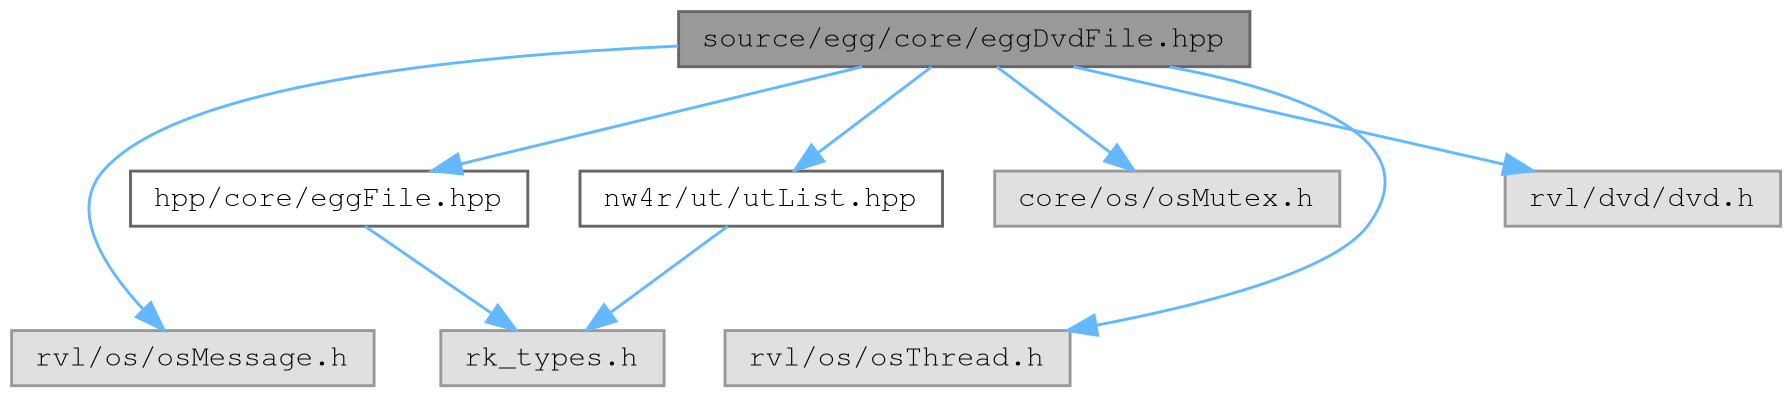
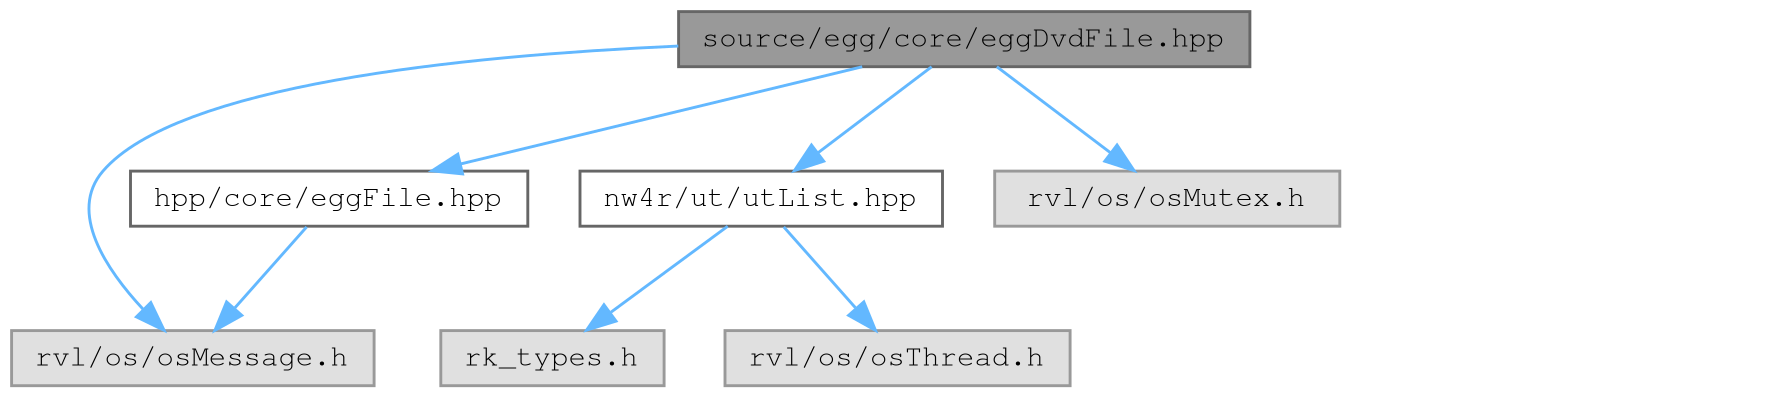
node "core/os/osMutex.h": label "core/os/osMutex.h" -> "rvl/os/osMutex.h"
node "rvl/dvd/dvd.h": removed
edge "source/egg/core/eggDvdFile.hpp" -> "rvl/os/osThread.h": now "nw4r/ut/utList.hpp" -> "rvl/os/osThread.h"
edge "hpp/core/eggFile.hpp" -> "rk_types.h": now "hpp/core/eggFile.hpp" -> "rvl/os/osMessage.h"
